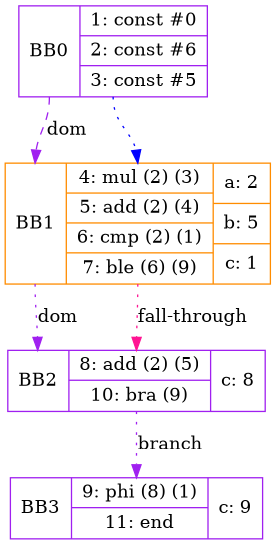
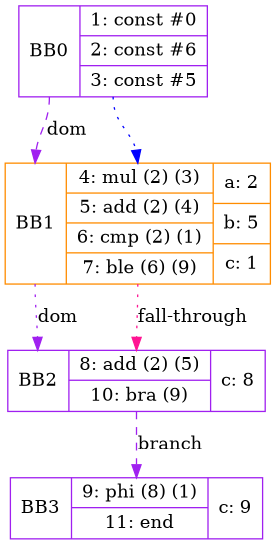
edge "BB2" -> "BB3": style dotted -> dashed
